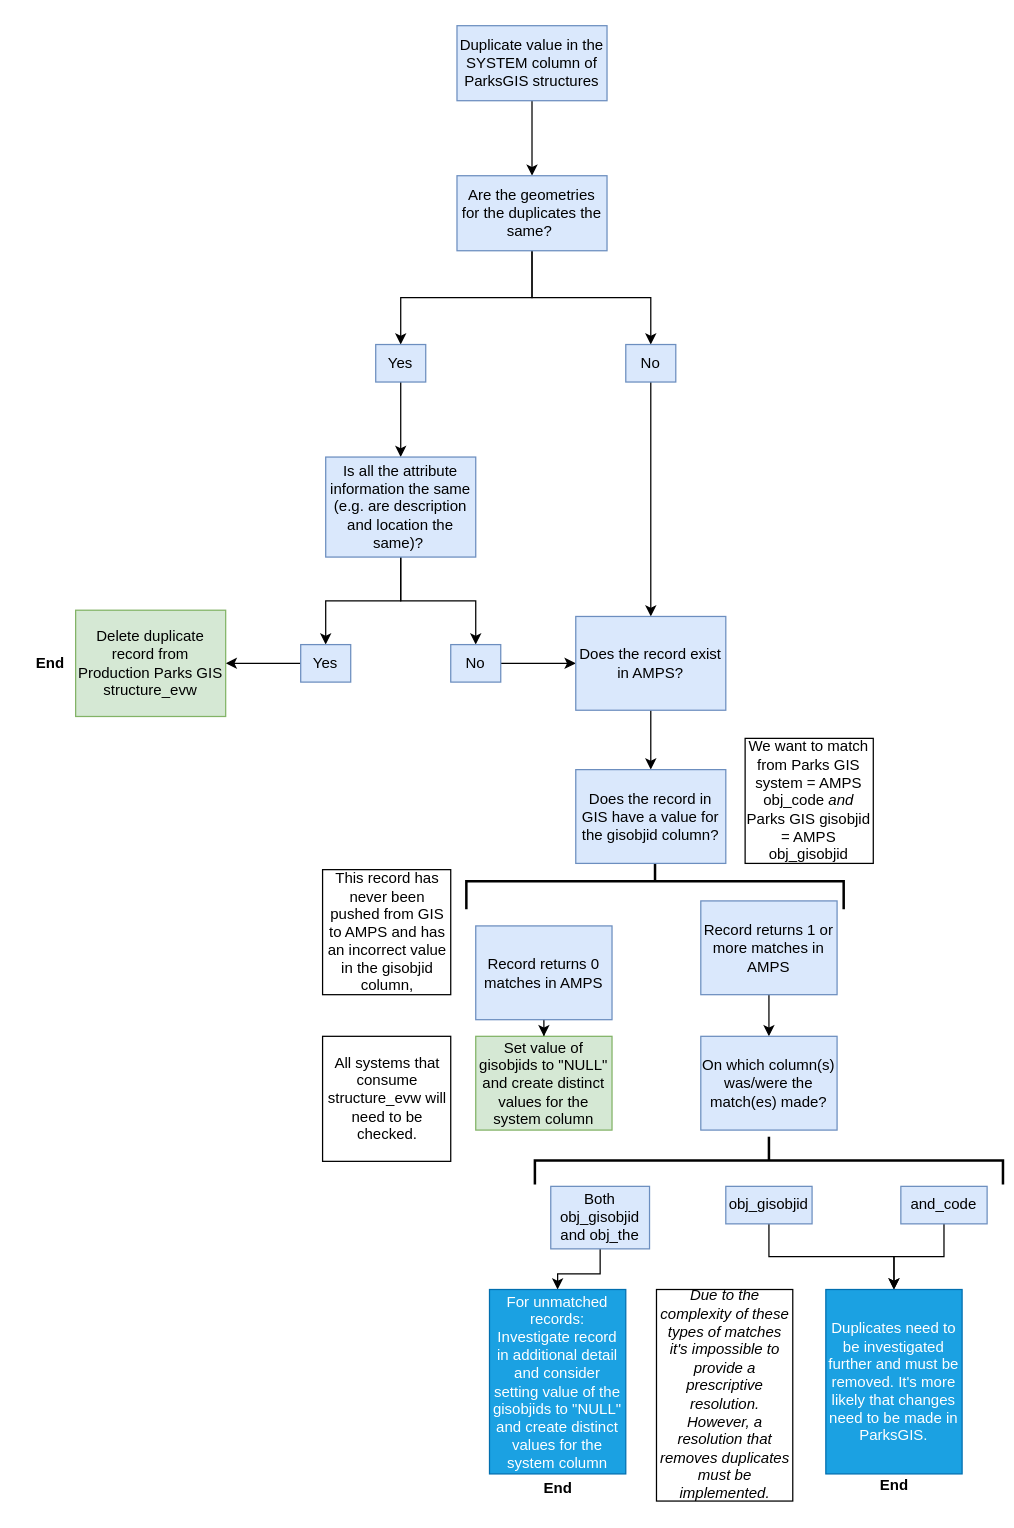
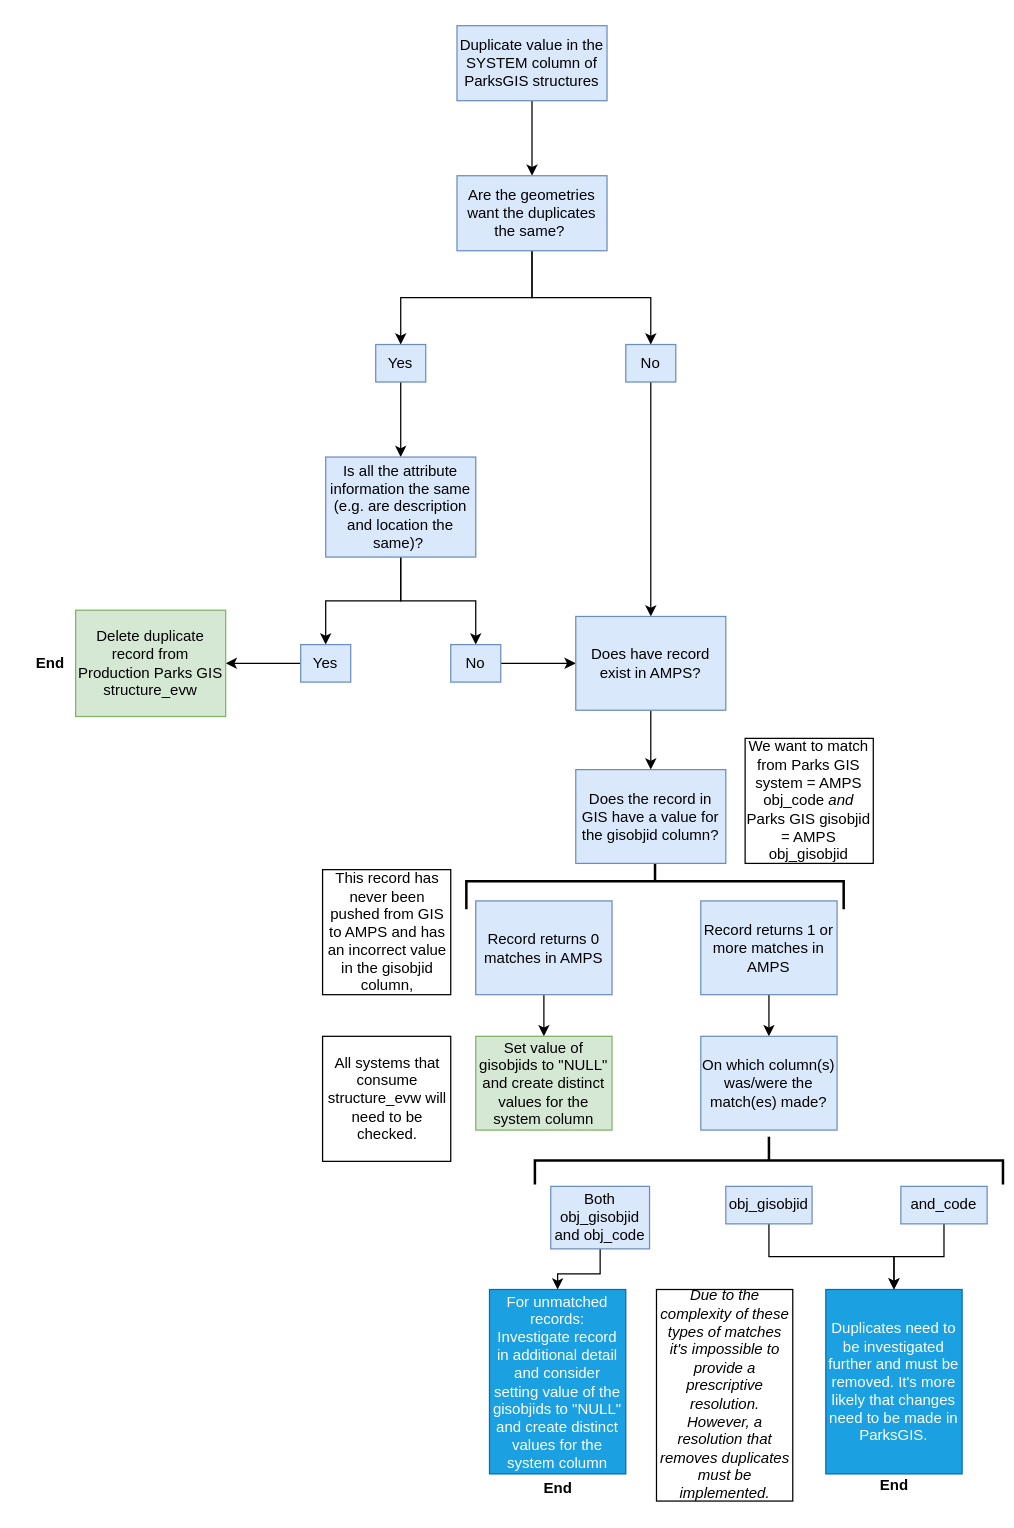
node "Are the geometries for the duplicates the same?": label "Are the geometries for the duplicates the same?" -> "Are the geometries want the duplicates the same?"
node "Does the record exist in AMPS?": label "Does the record exist in AMPS?" -> "Does have record exist in AMPS?"
node "Record returns 0 matches in AMPS": moved (544, 973) -> (544, 948)
node "Both obj_gisobjid and obj_the": label "Both obj_gisobjid and obj_the" -> "Both obj_gisobjid and obj_code"
